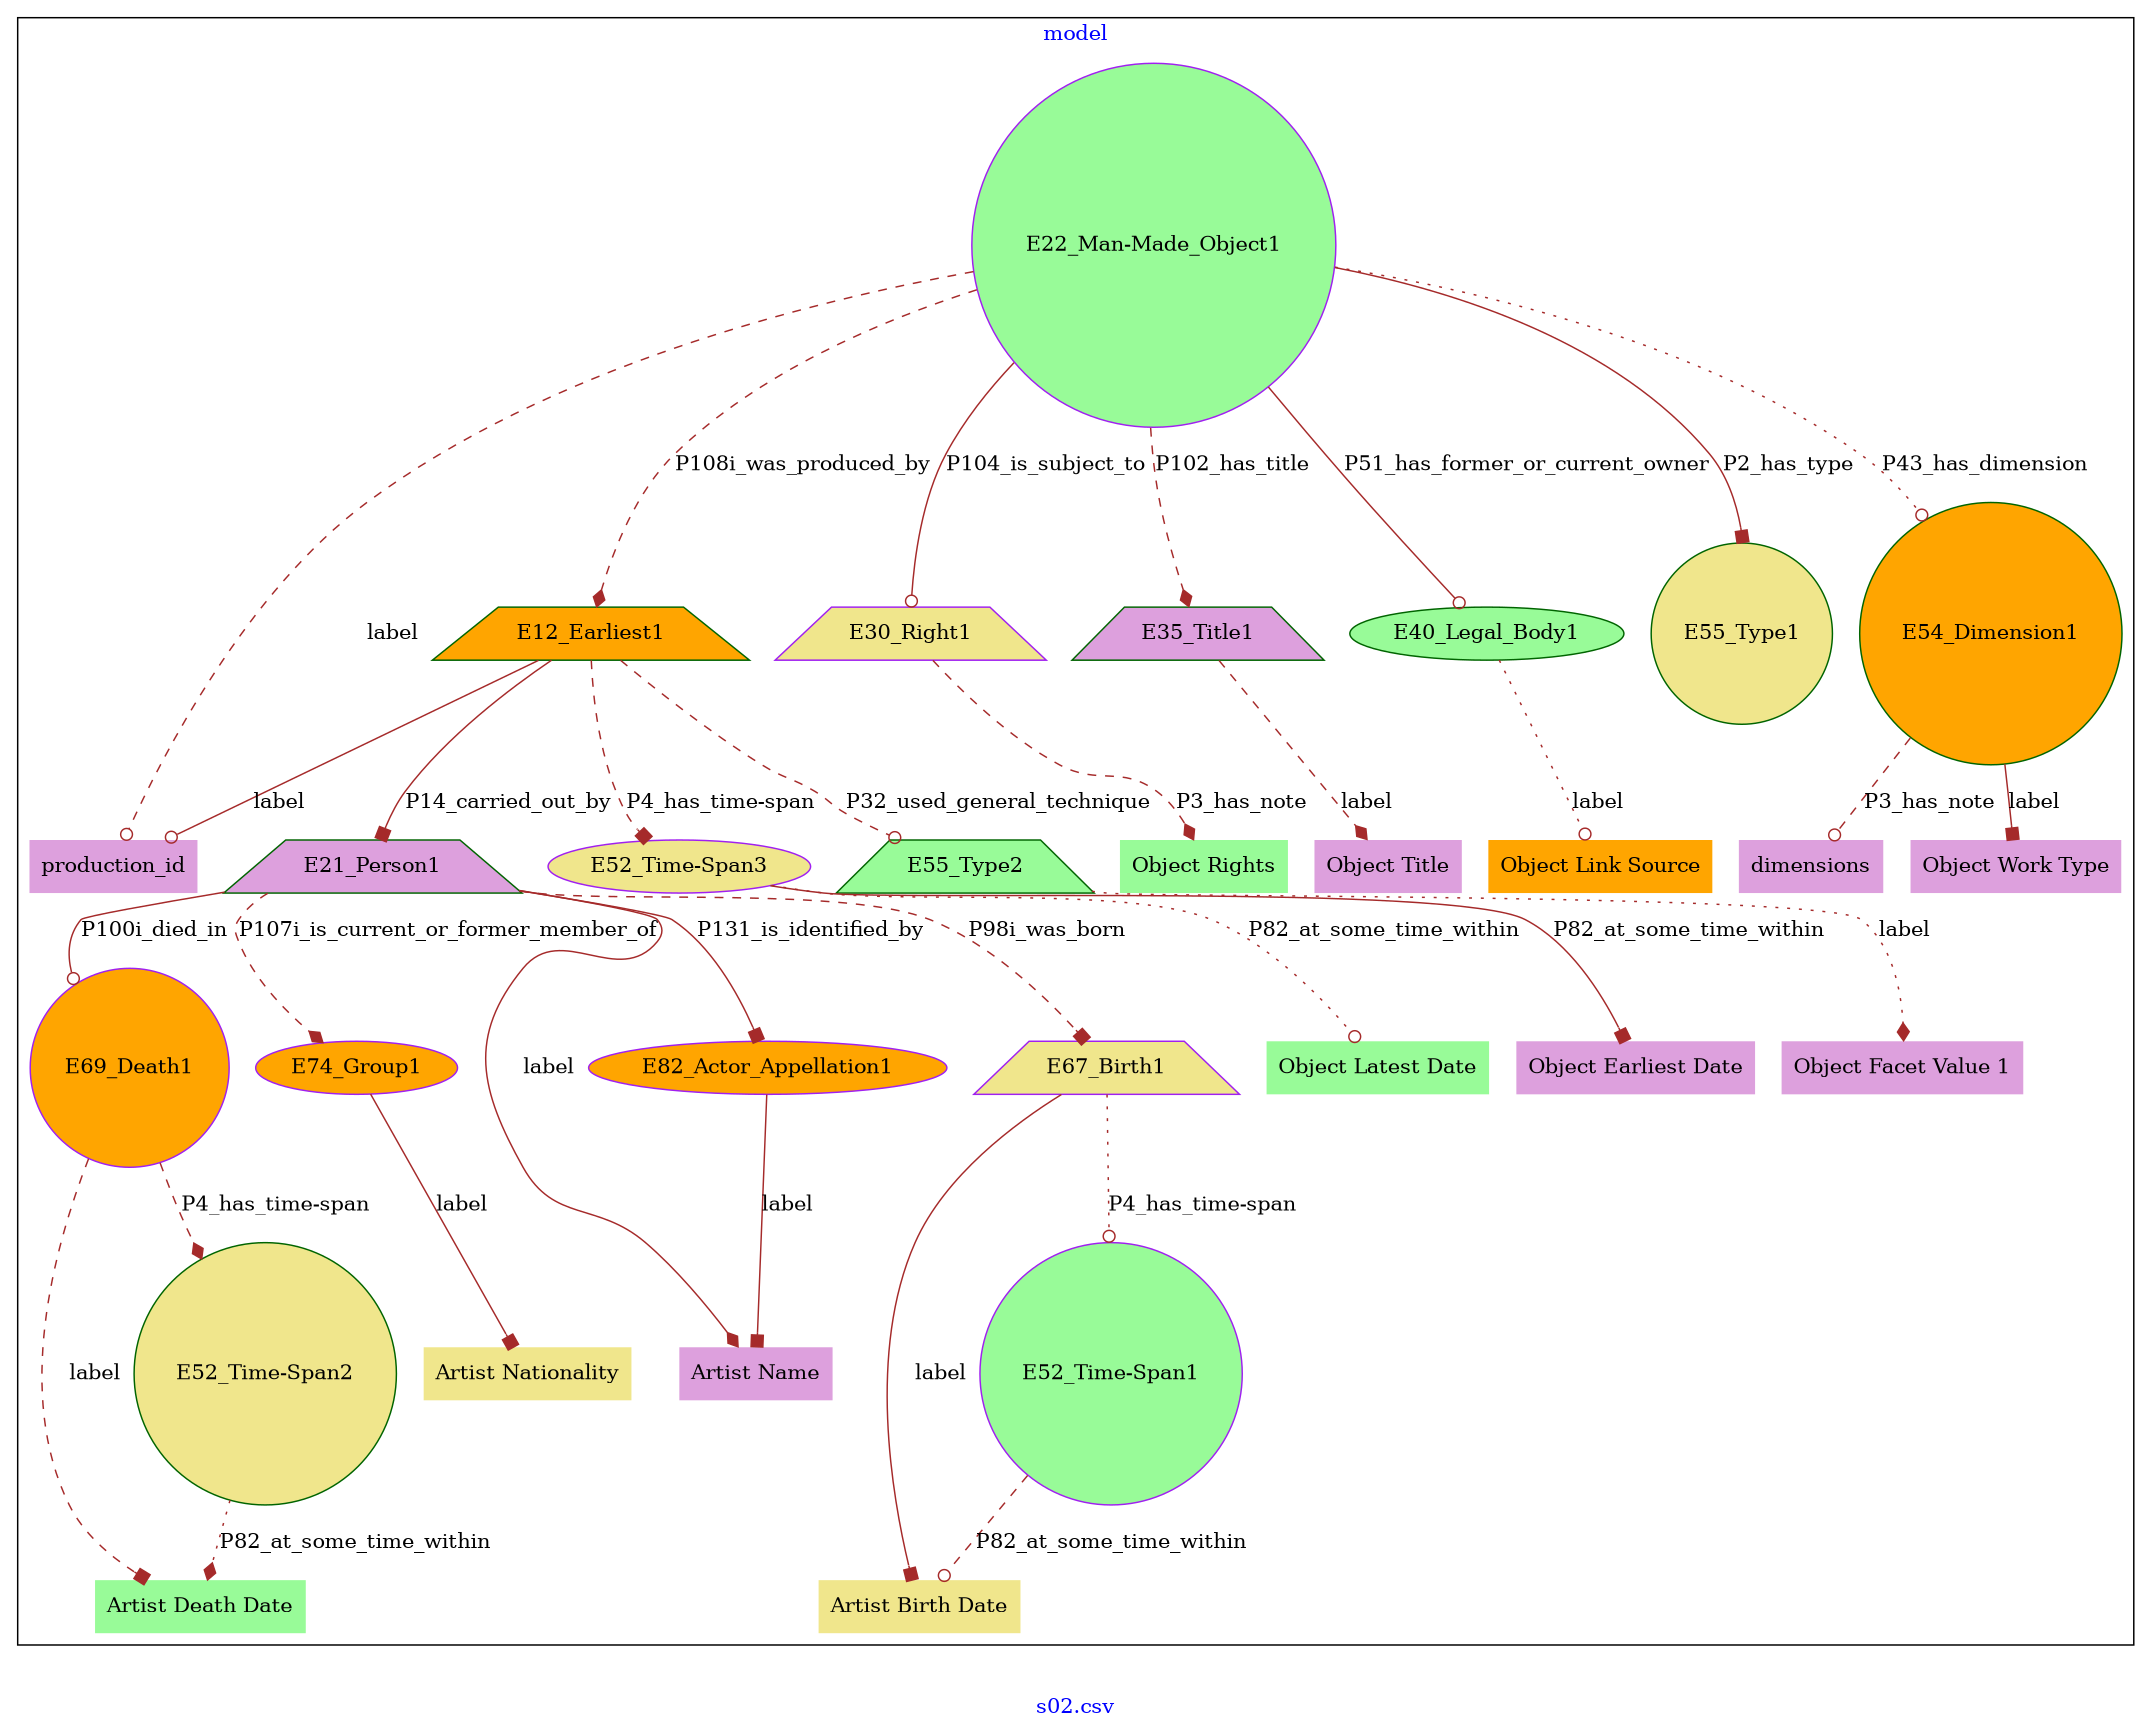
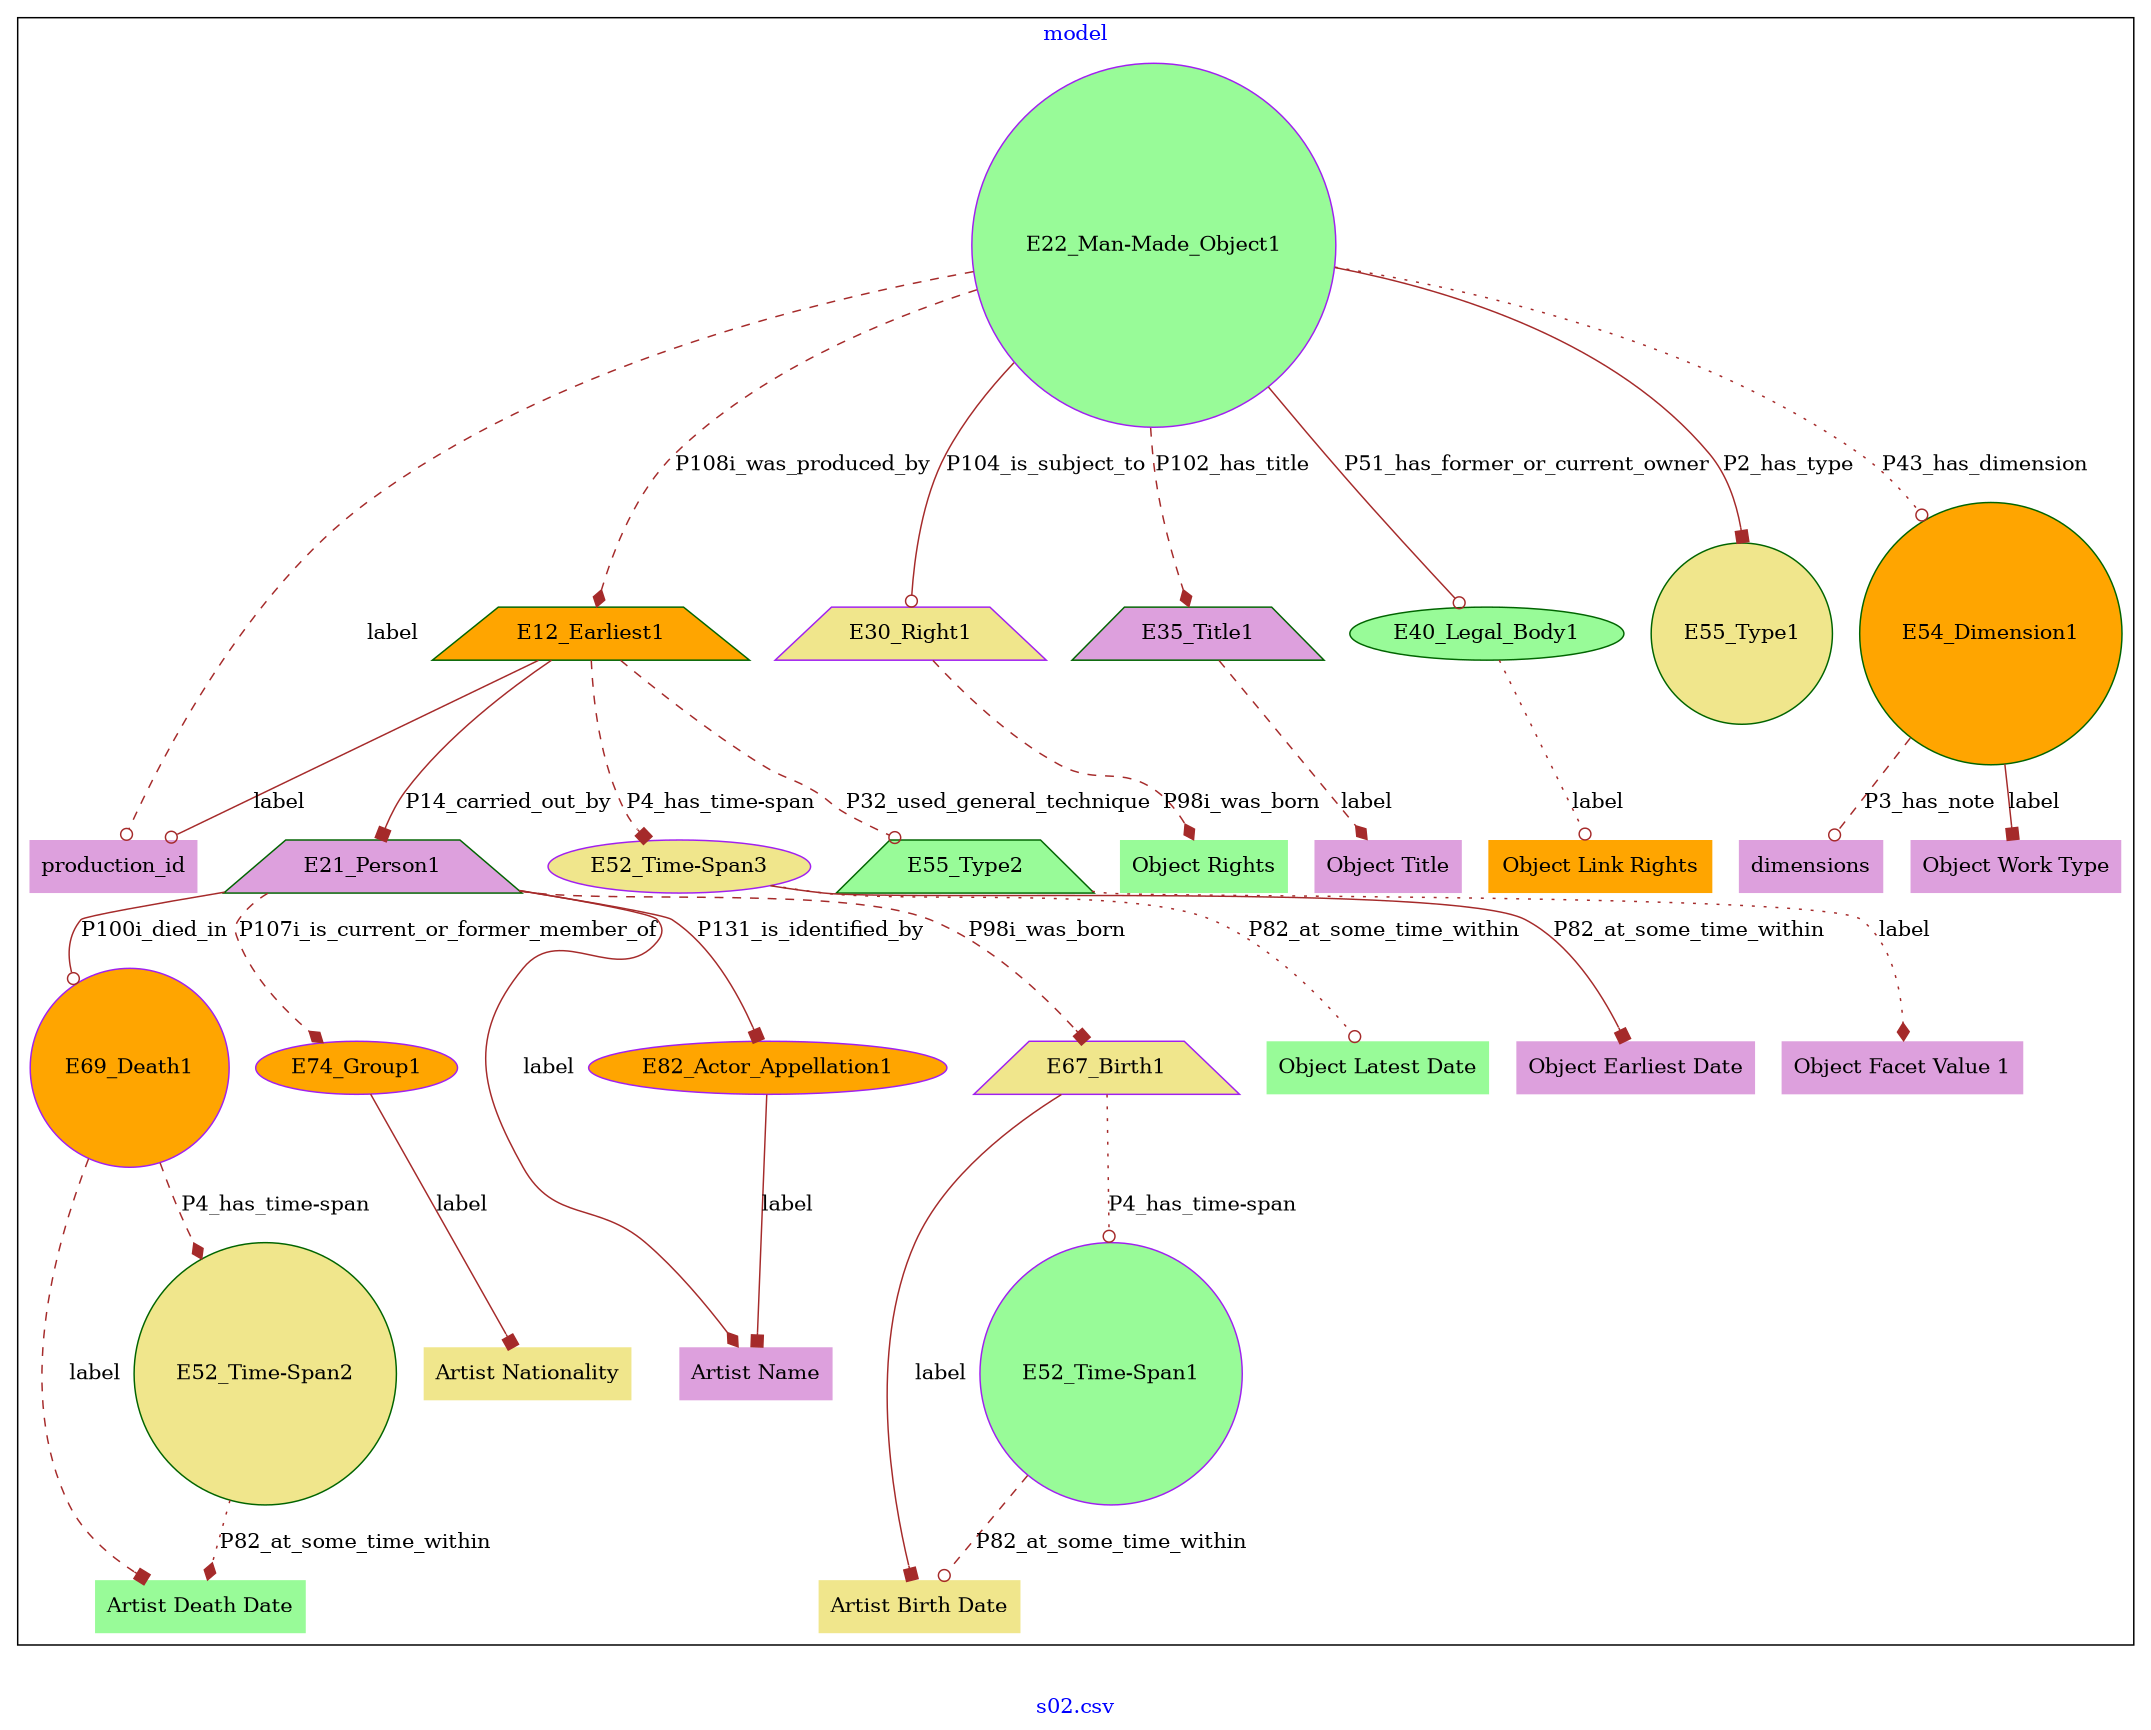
edge "E30_Right1" -> "Object Rights": label "P3_has_note" -> "P98i_was_born"
node "Object Link Source": label "Object Link Source" -> "Object Link Rights"
